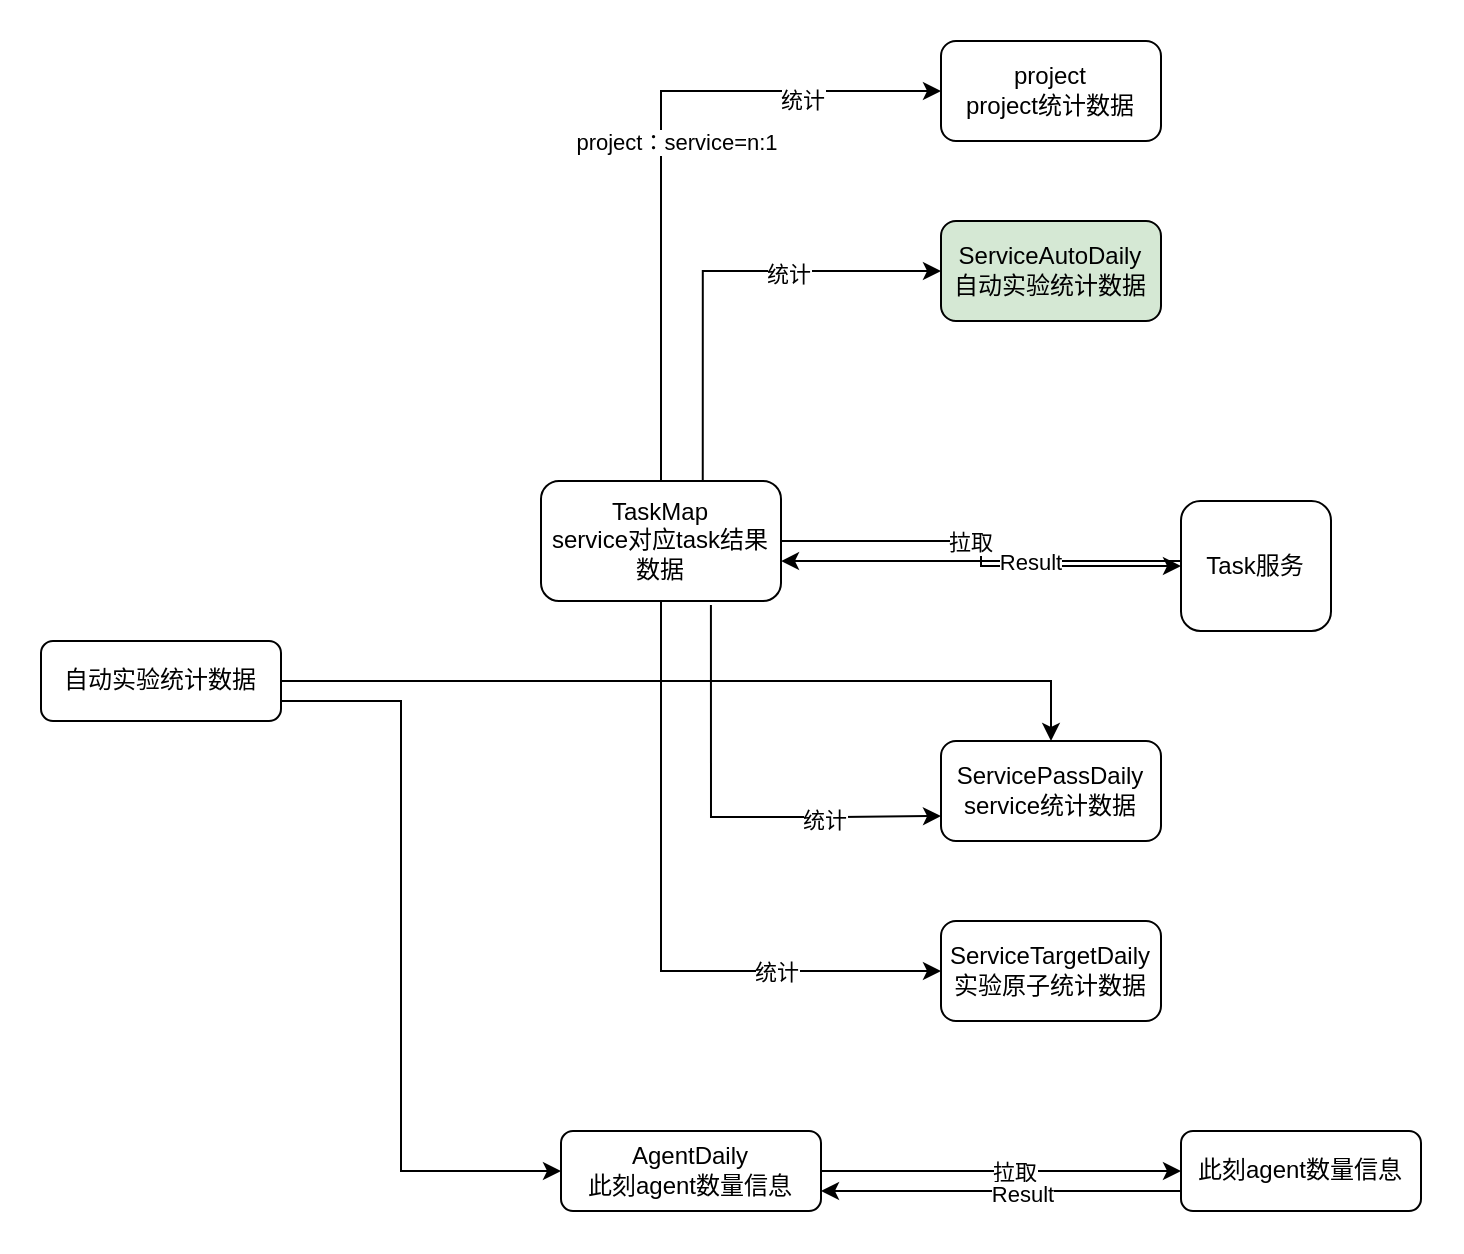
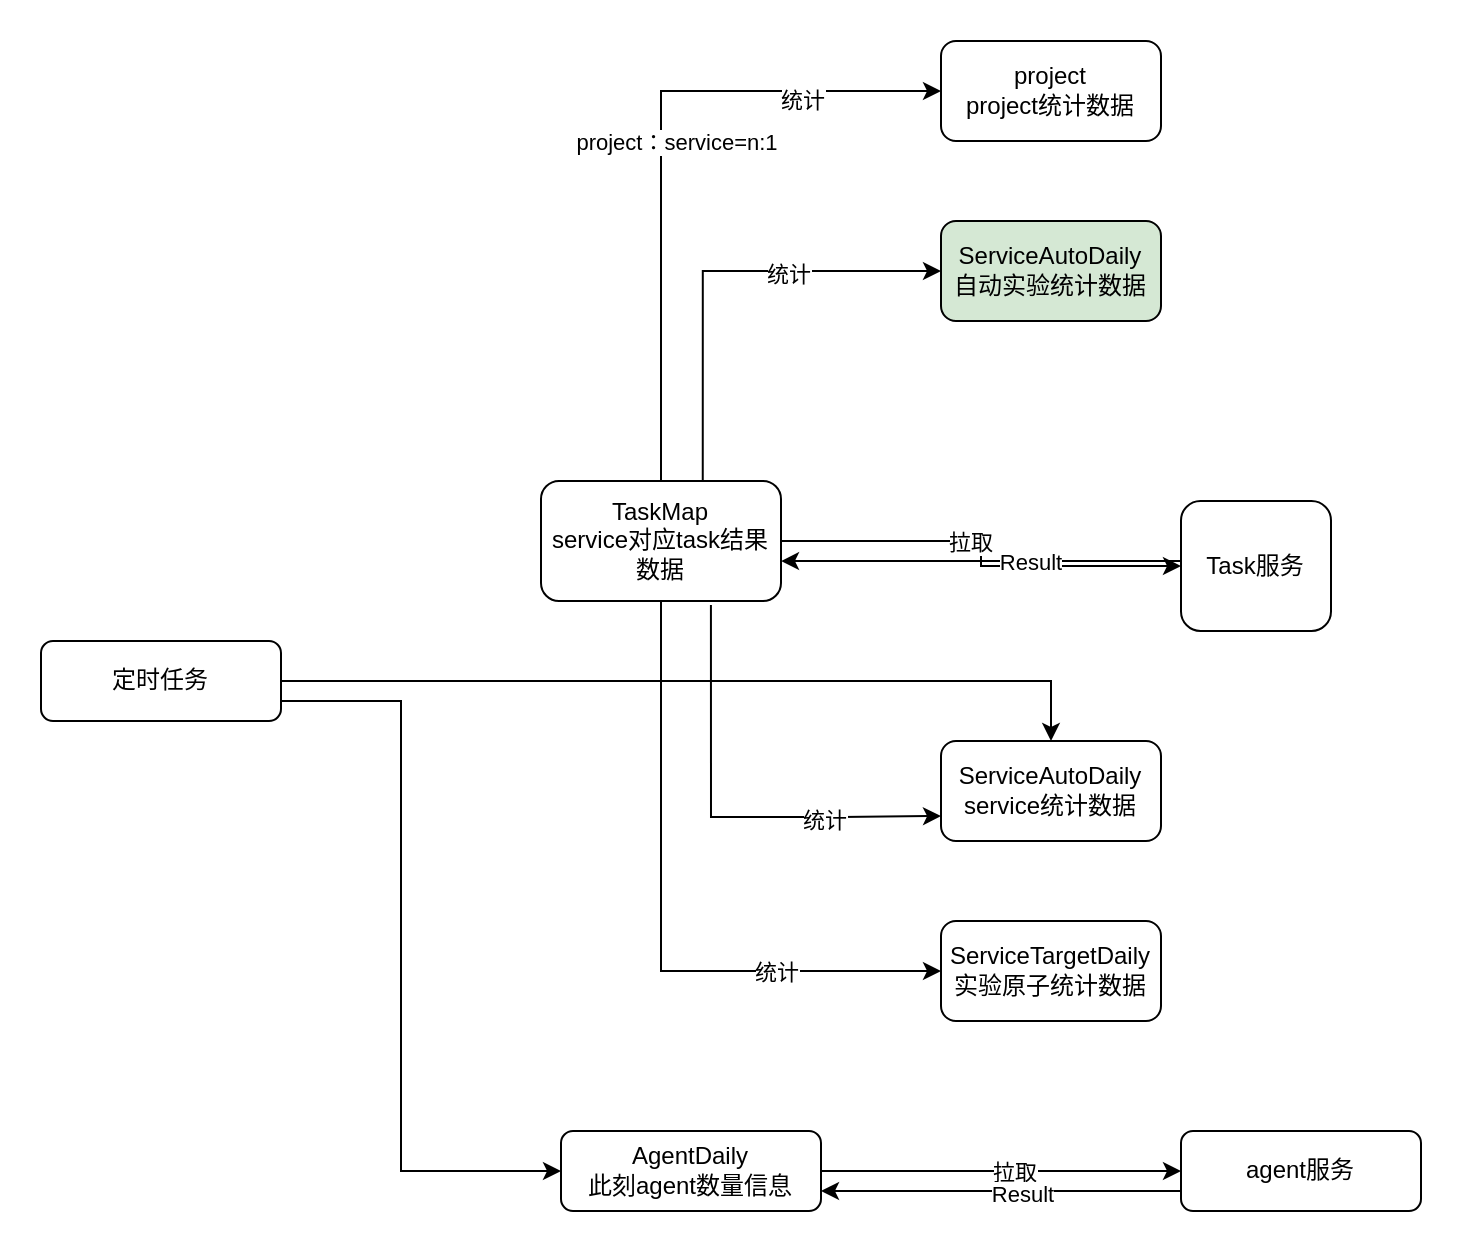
node "自动实验统计数据": label "自动实验统计数据" -> "定时任务"
node "ServicePassDaily service统计数据": label "ServicePassDaily service统计数据" -> "ServiceAutoDaily service统计数据"
node "此刻agent数量信息": label "此刻agent数量信息" -> "agent服务"
